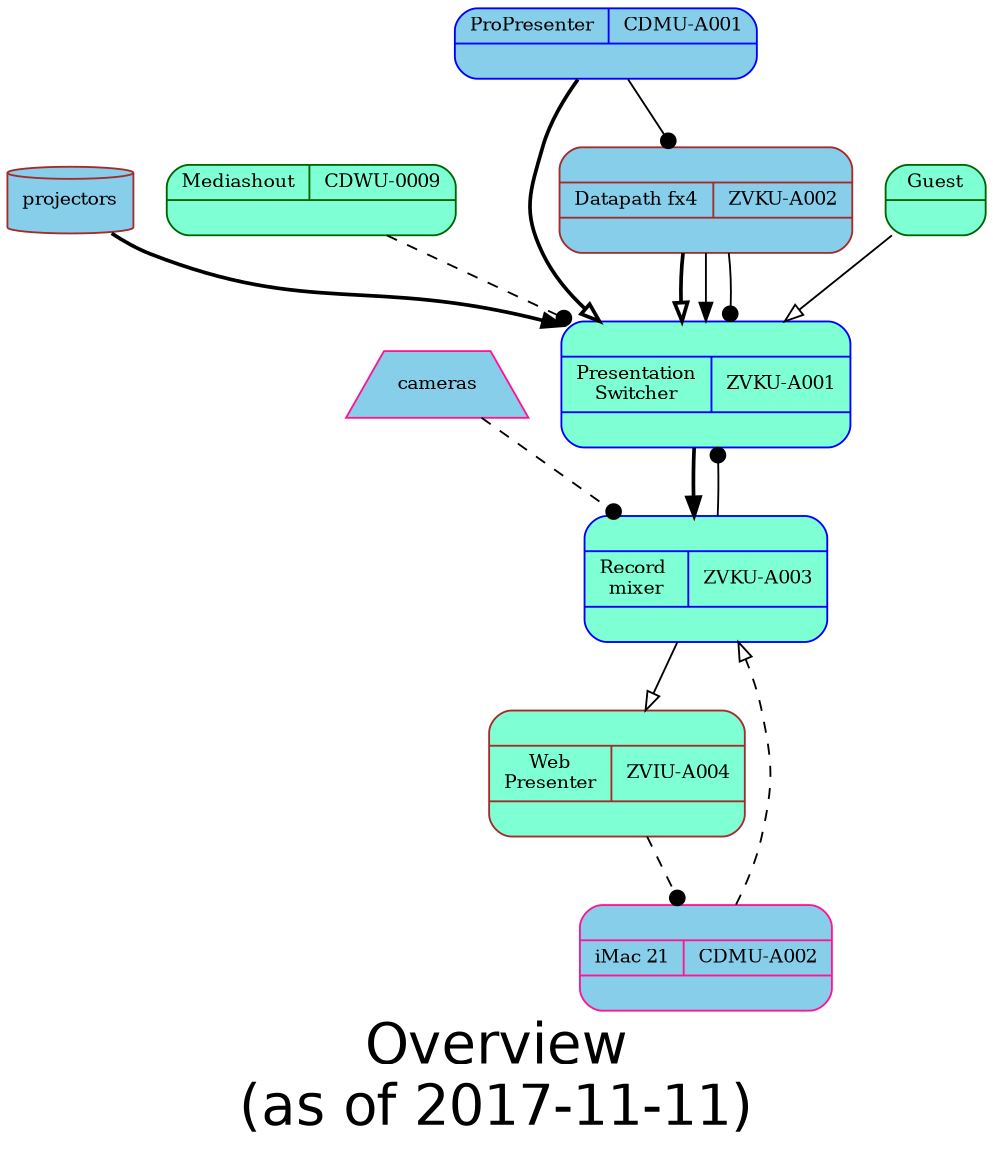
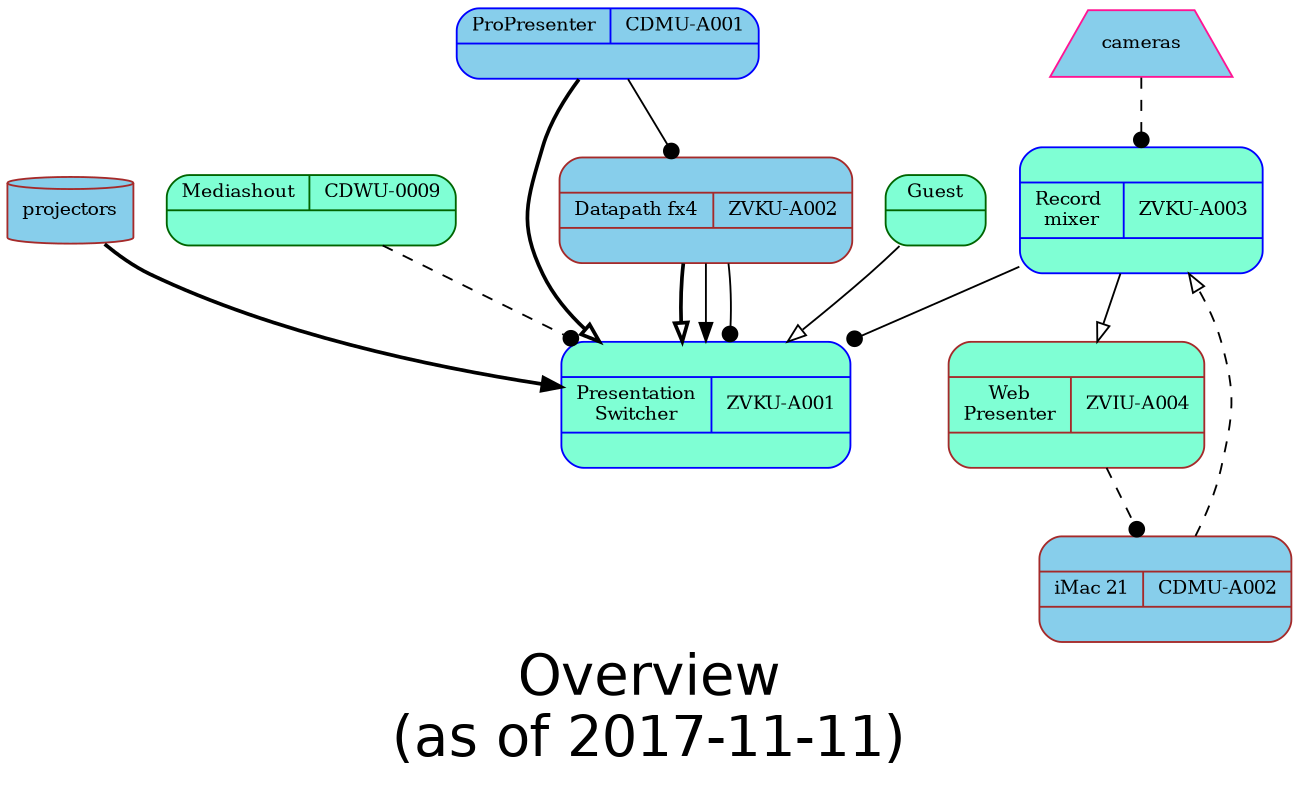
edge "Presentation" -> "Record": removed
node "iMac 21": color deeppink -> brown
